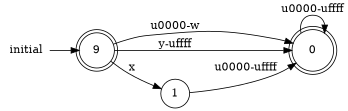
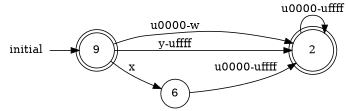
node "0": label "0" -> "2"
node "1": label "1" -> "6"
